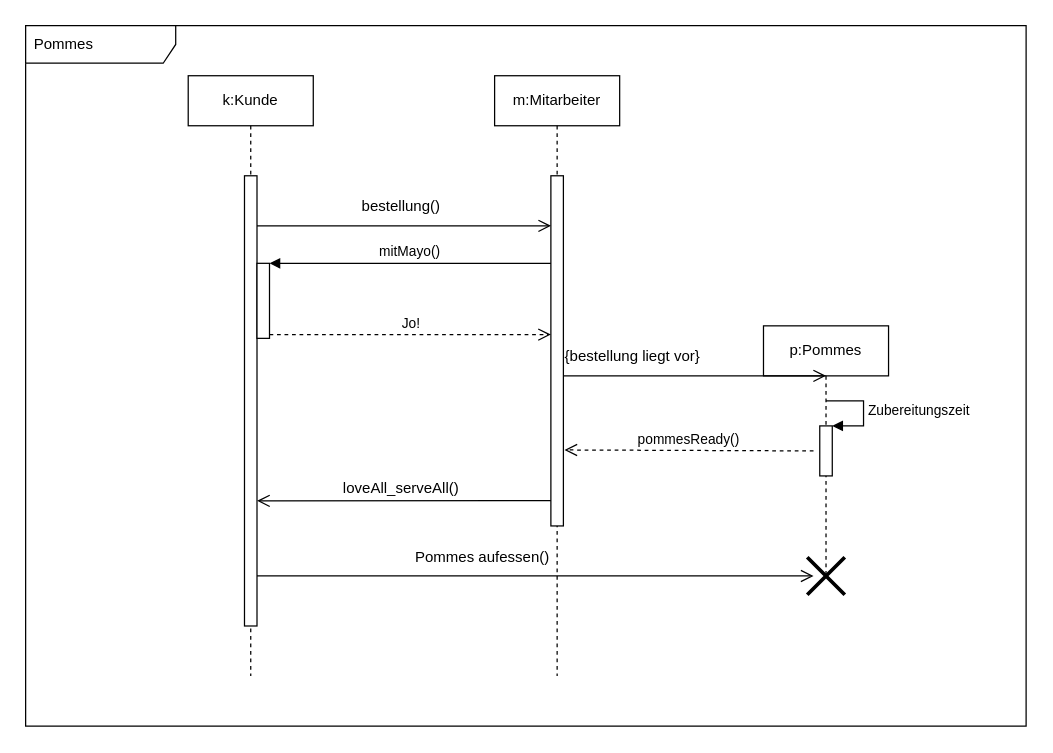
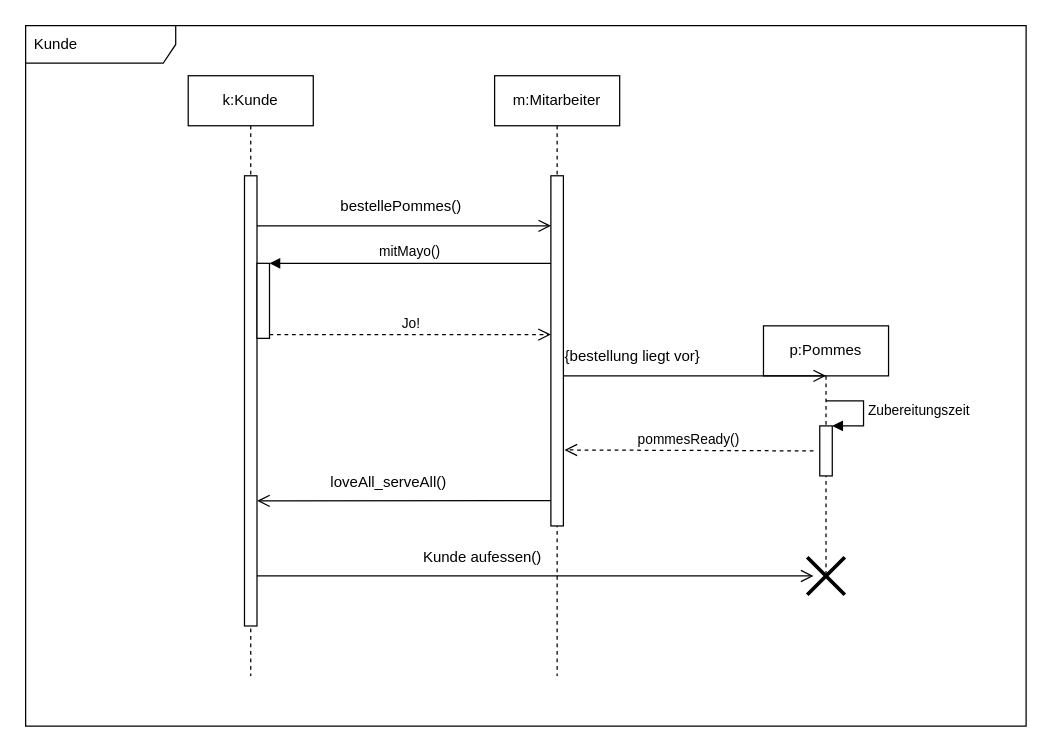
node "Pommes": label "Pommes" -> "Kunde"
node "bestellung()": label "bestellung()" -> "bestellePommes()"
node "loveAll_serveAll()": moved (401, 488) -> (388, 482)
node "Pommes aufessen()": label "Pommes aufessen()" -> "Kunde aufessen()"
